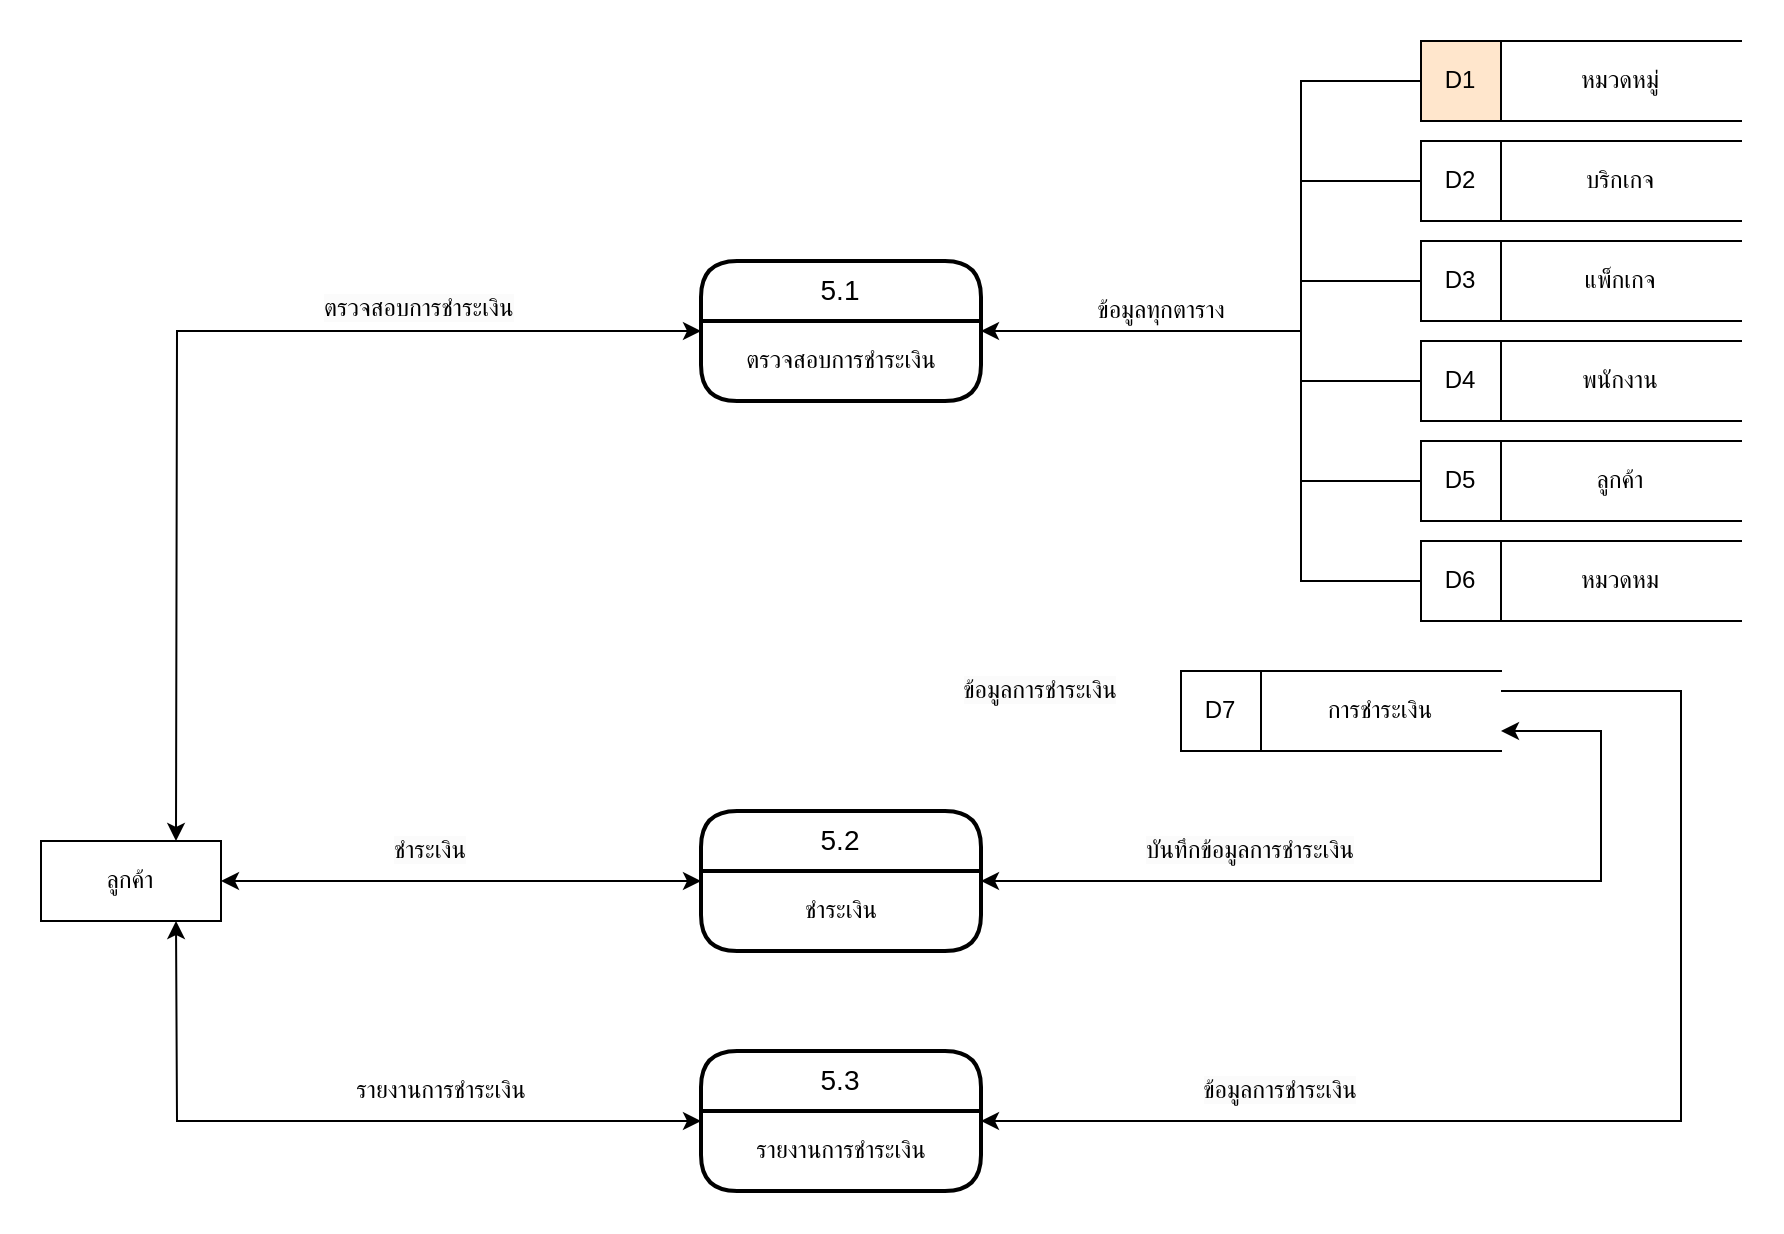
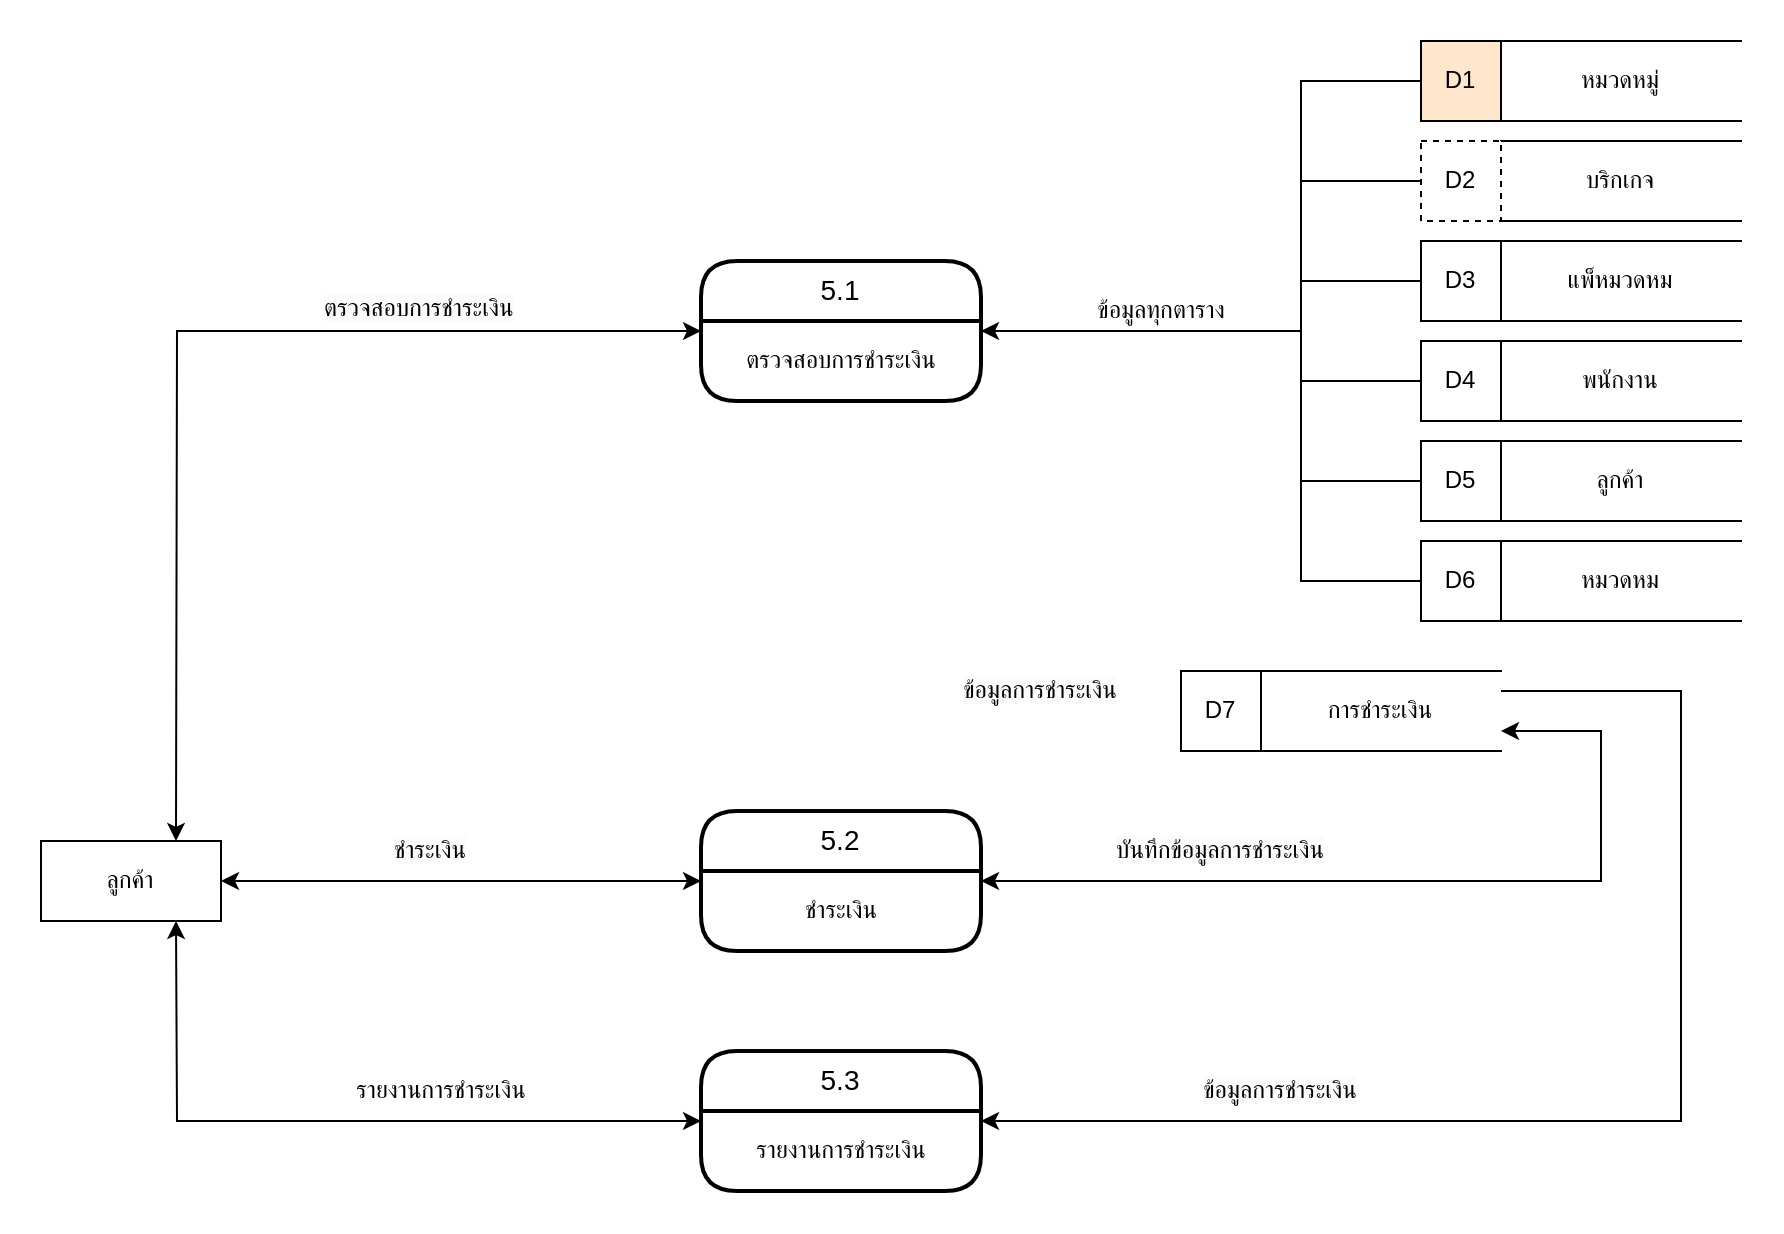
node "D2": style solid -> dashed
node "แพ็กเกจ": label "แพ็กเกจ" -> "แพ็หมวดหม"
node "บันทึกข้อมูลการชำระเงิน": moved (1251, 851) -> (1221, 851)
